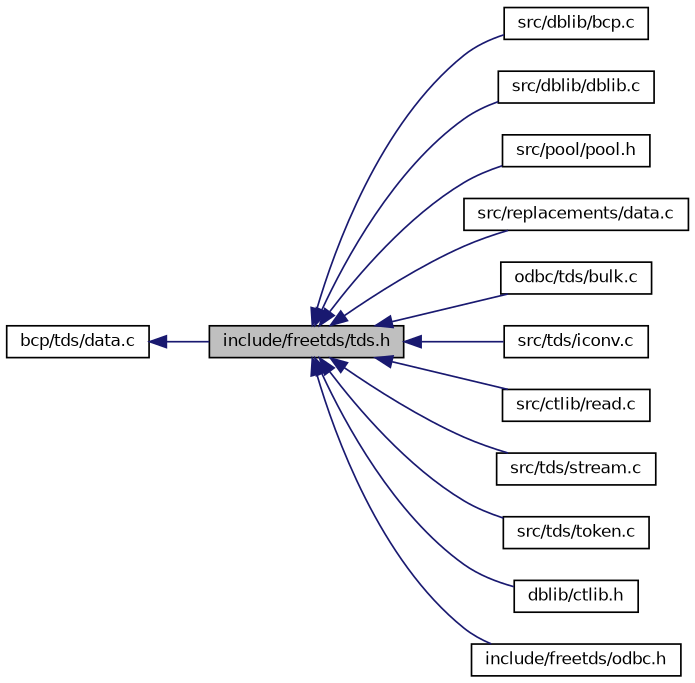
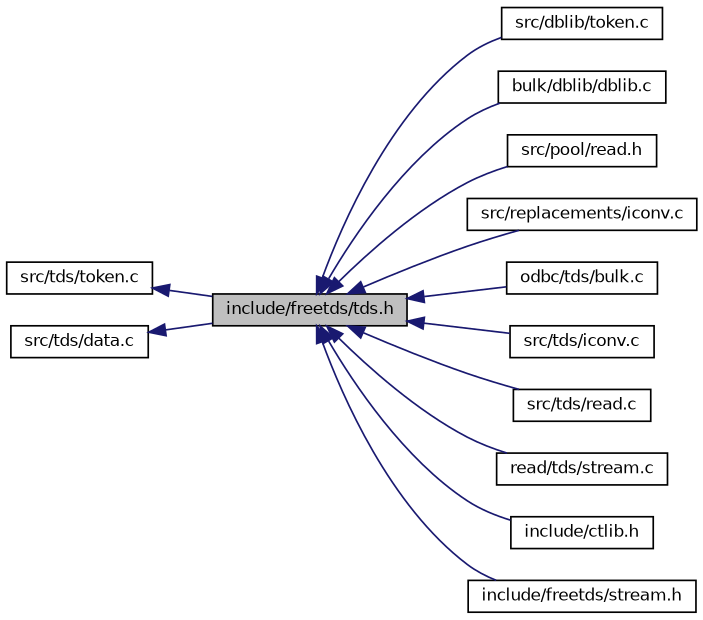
node "src/dblib/bcp.c": label "src/dblib/bcp.c" -> "src/dblib/token.c"
node "src/dblib/dblib.c": label "src/dblib/dblib.c" -> "bulk/dblib/dblib.c"
node "src/pool/pool.h": label "src/pool/pool.h" -> "src/pool/read.h"
node "src/replacements/data.c": label "src/replacements/data.c" -> "src/replacements/iconv.c"
node "bcp/tds/data.c": label "bcp/tds/data.c" -> "src/tds/data.c"
node "src/ctlib/read.c": label "src/ctlib/read.c" -> "src/tds/read.c"
edge "src/tds/token.c" -> "include/freetds/tds.h": reversed
node "src/tds/stream.c": label "src/tds/stream.c" -> "read/tds/stream.c"
node "dblib/ctlib.h": label "dblib/ctlib.h" -> "include/ctlib.h"
node "include/freetds/odbc.h": label "include/freetds/odbc.h" -> "include/freetds/stream.h"
